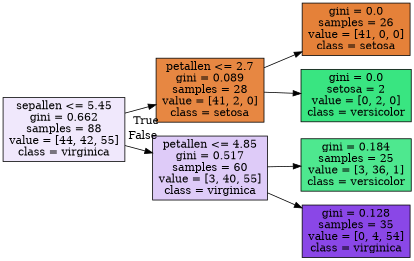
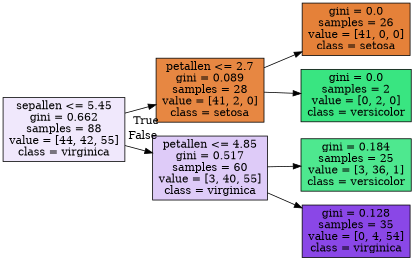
node "gini = 0.0 setosa = 2 value = [0, 2, 0] class = versicolor": label "gini = 0.0 setosa = 2 value = [0, 2, 0] class = versicolor" -> "gini = 0.0 samples = 2 value = [0, 2, 0] class = versicolor"
